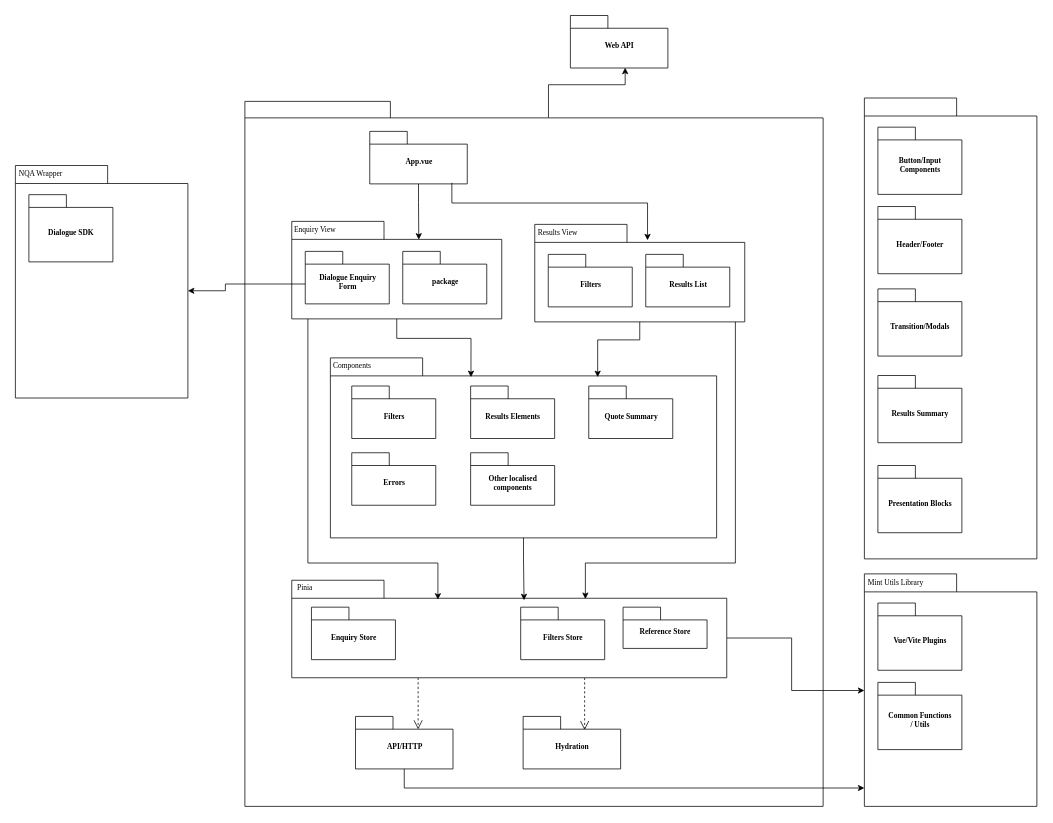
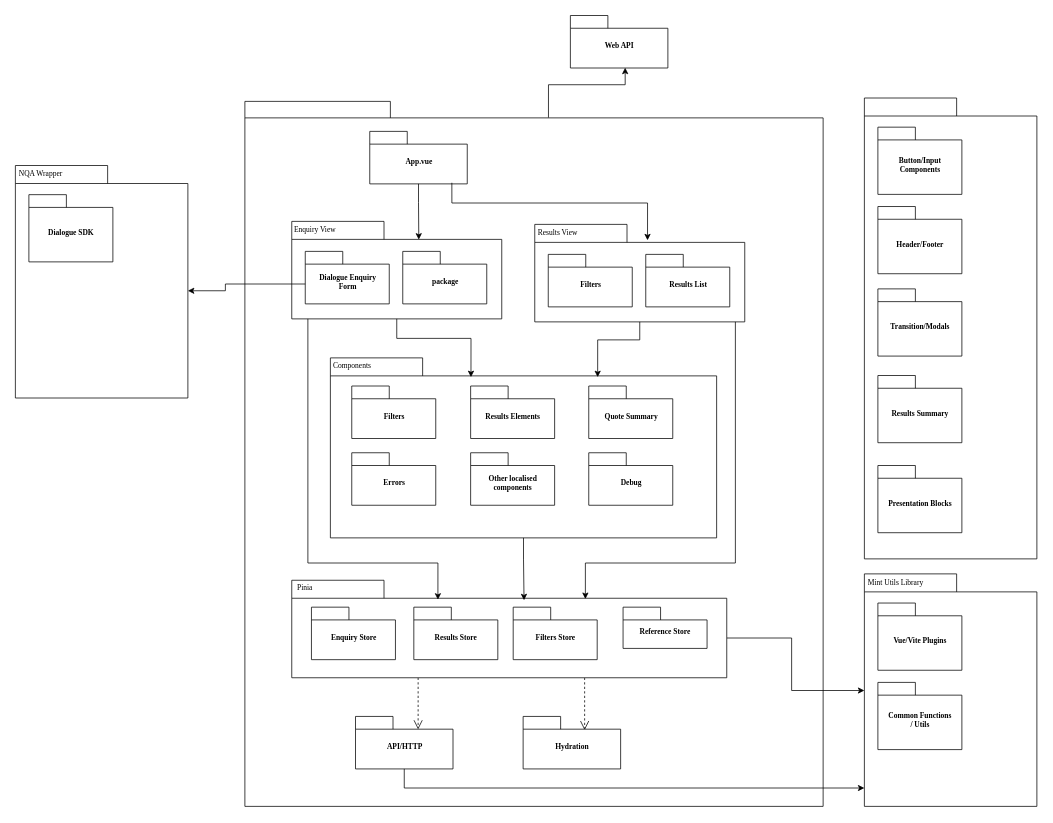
node "Debug": added
node "Results Store": added
node "Filters Store": moved (563, 633) -> (555, 633)
